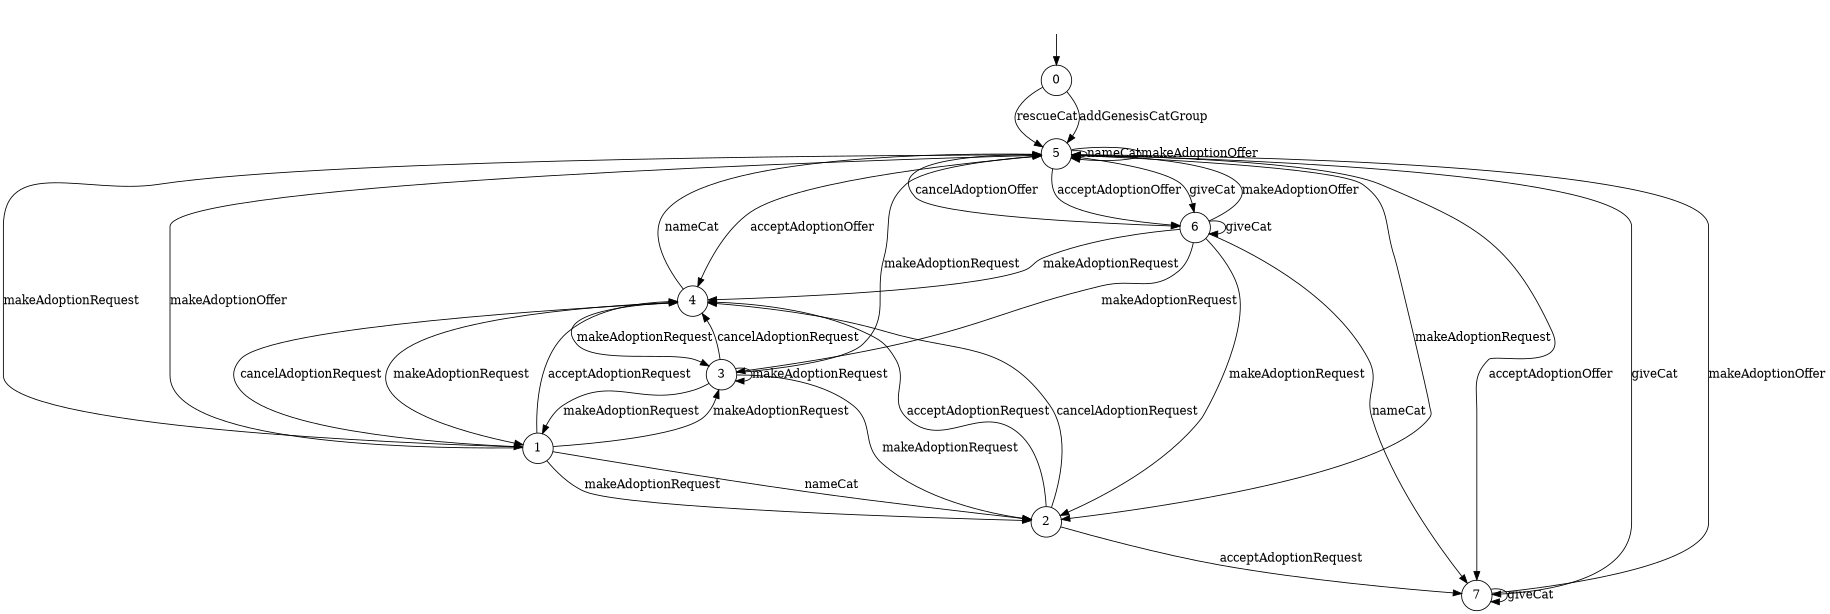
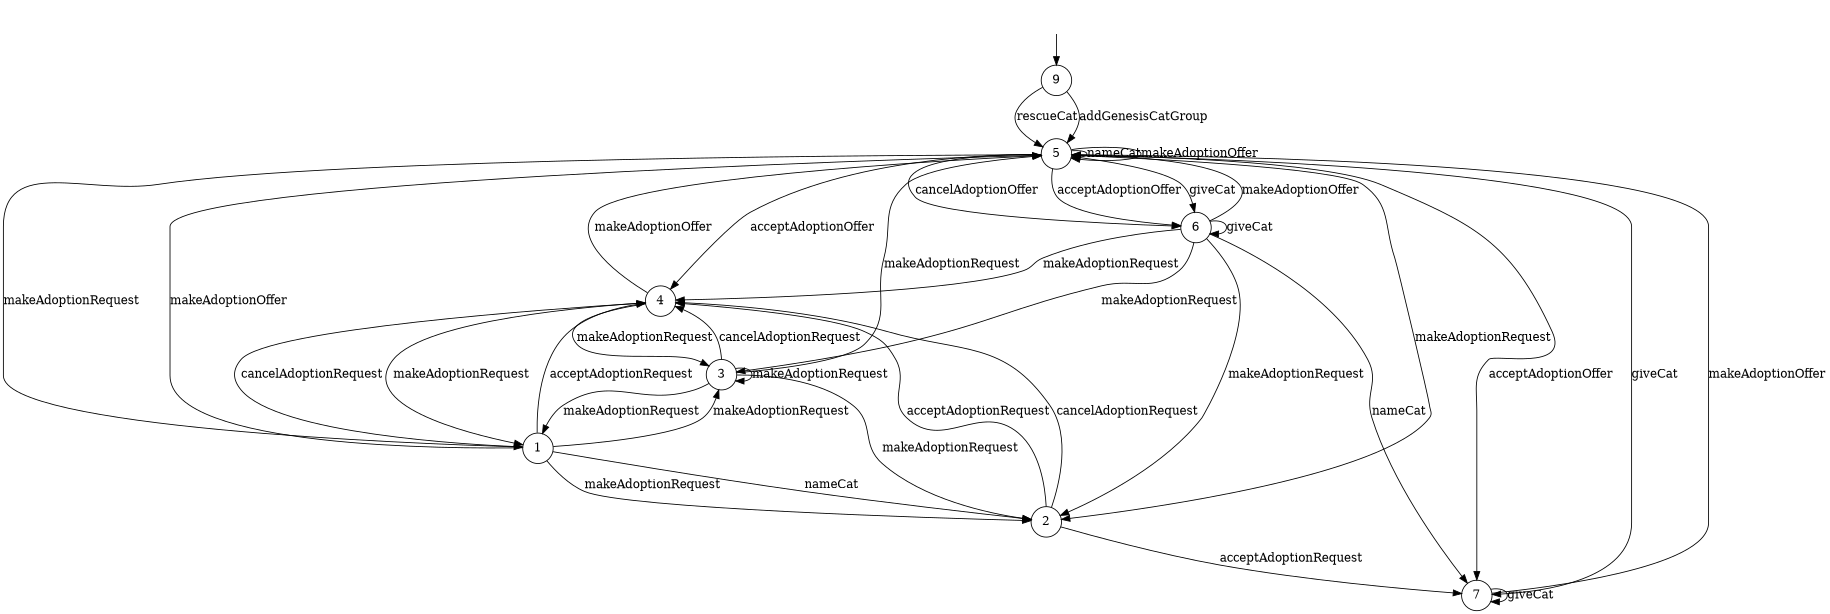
node "0": label "0" -> "9"
edge "4" -> "5": label "nameCat" -> "makeAdoptionOffer"
